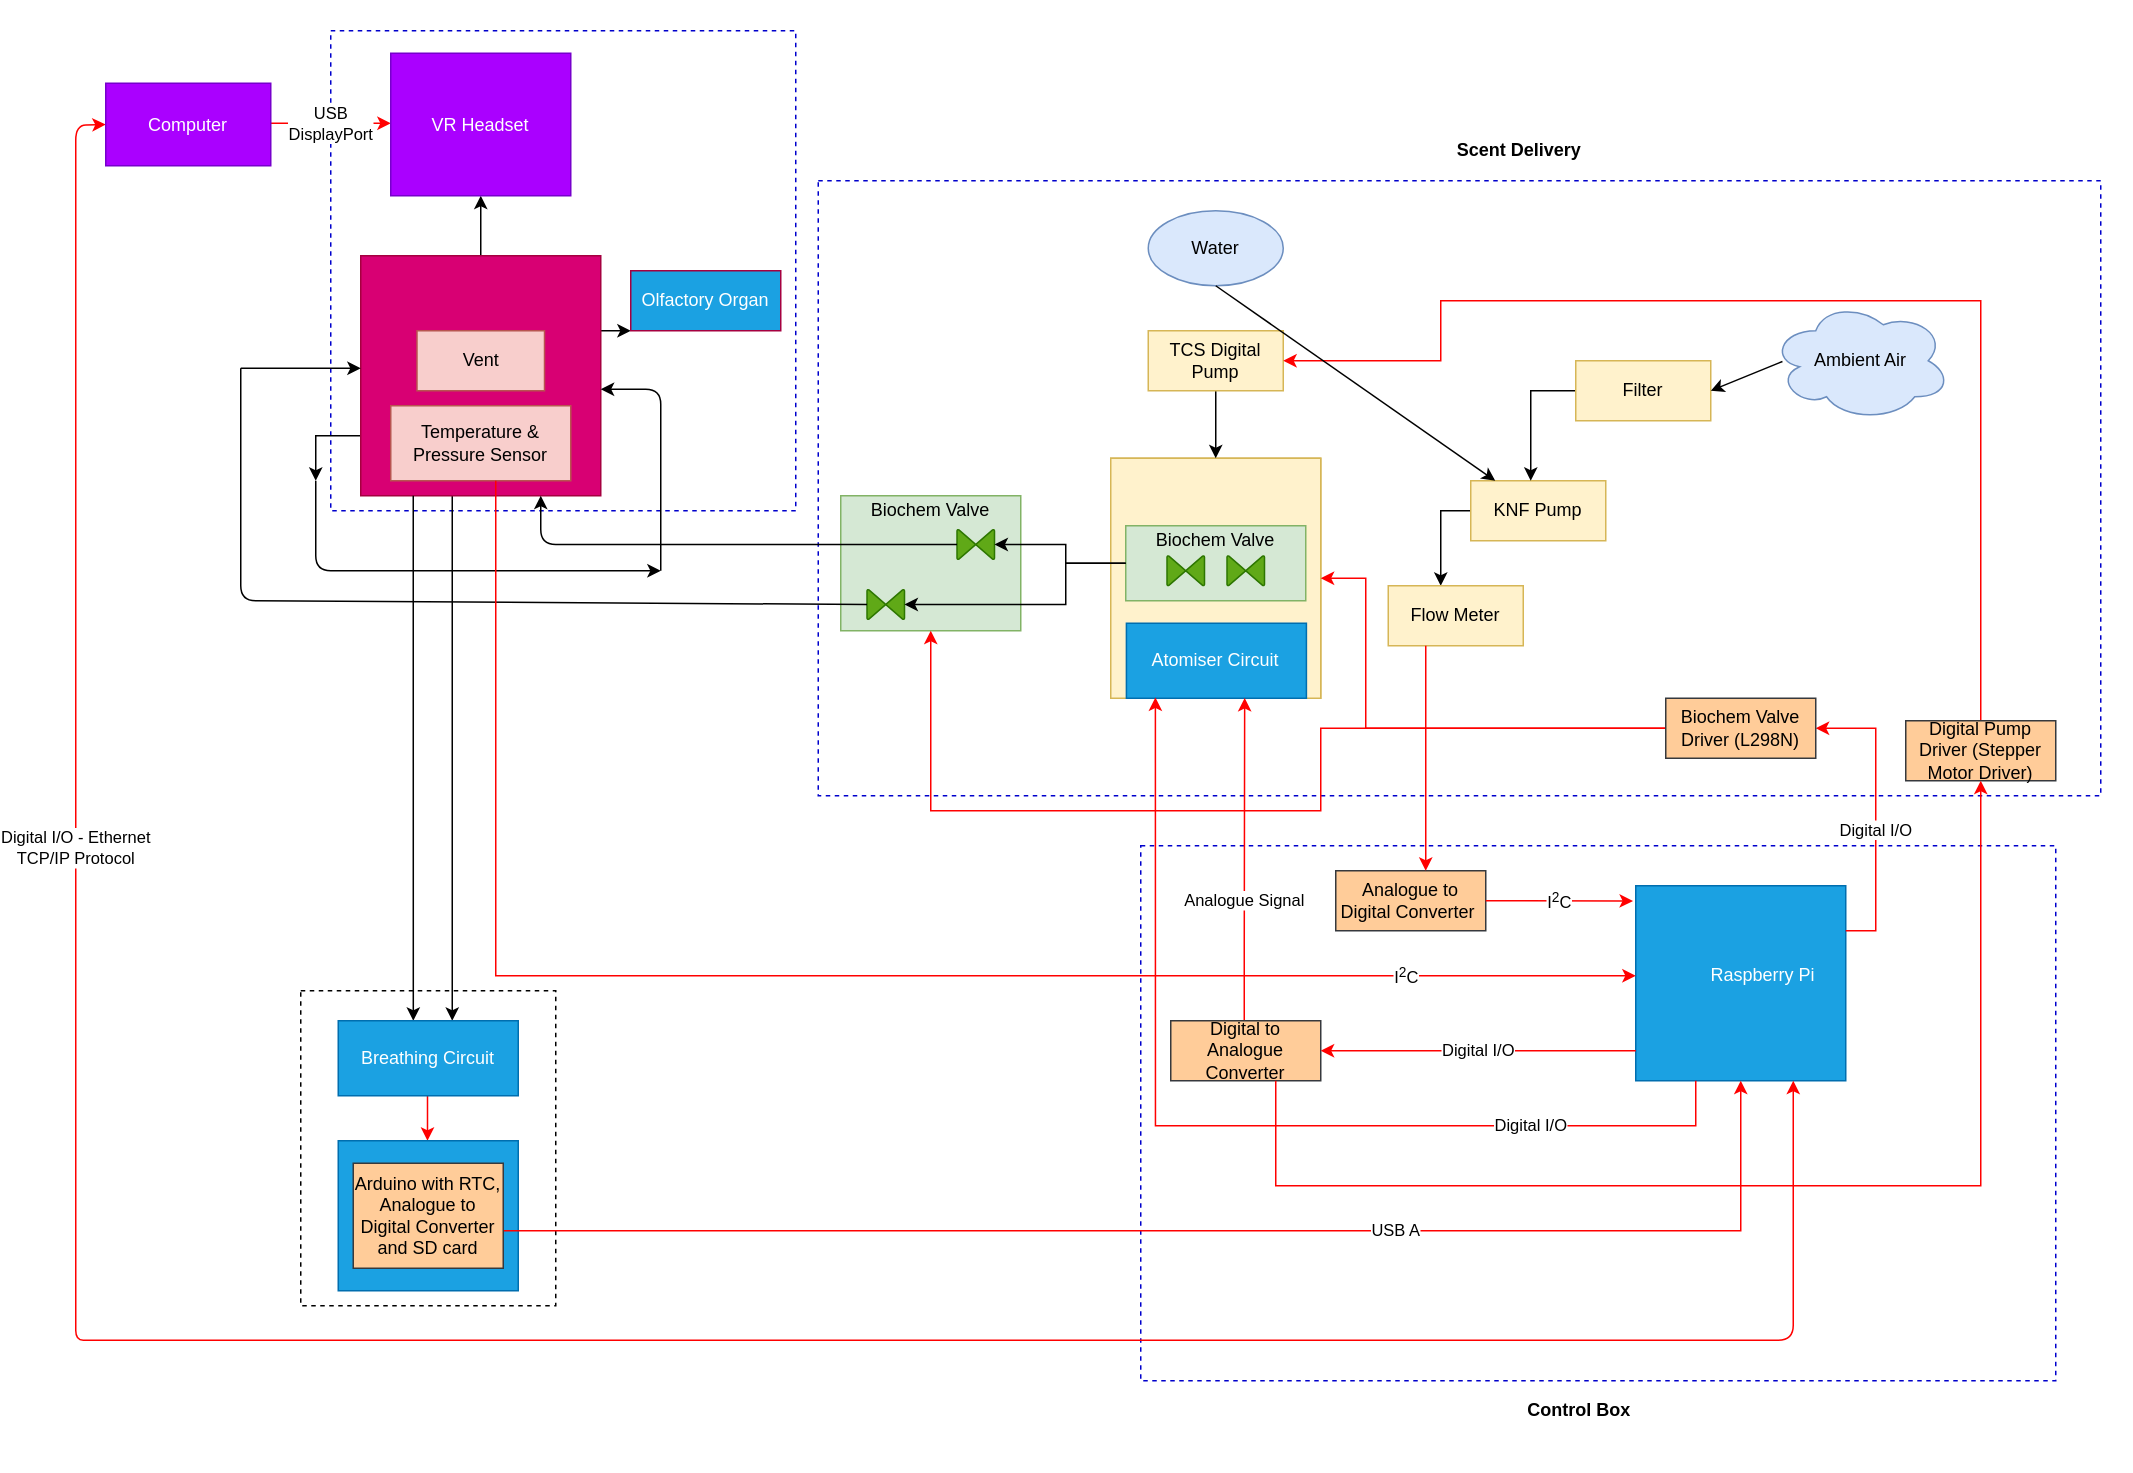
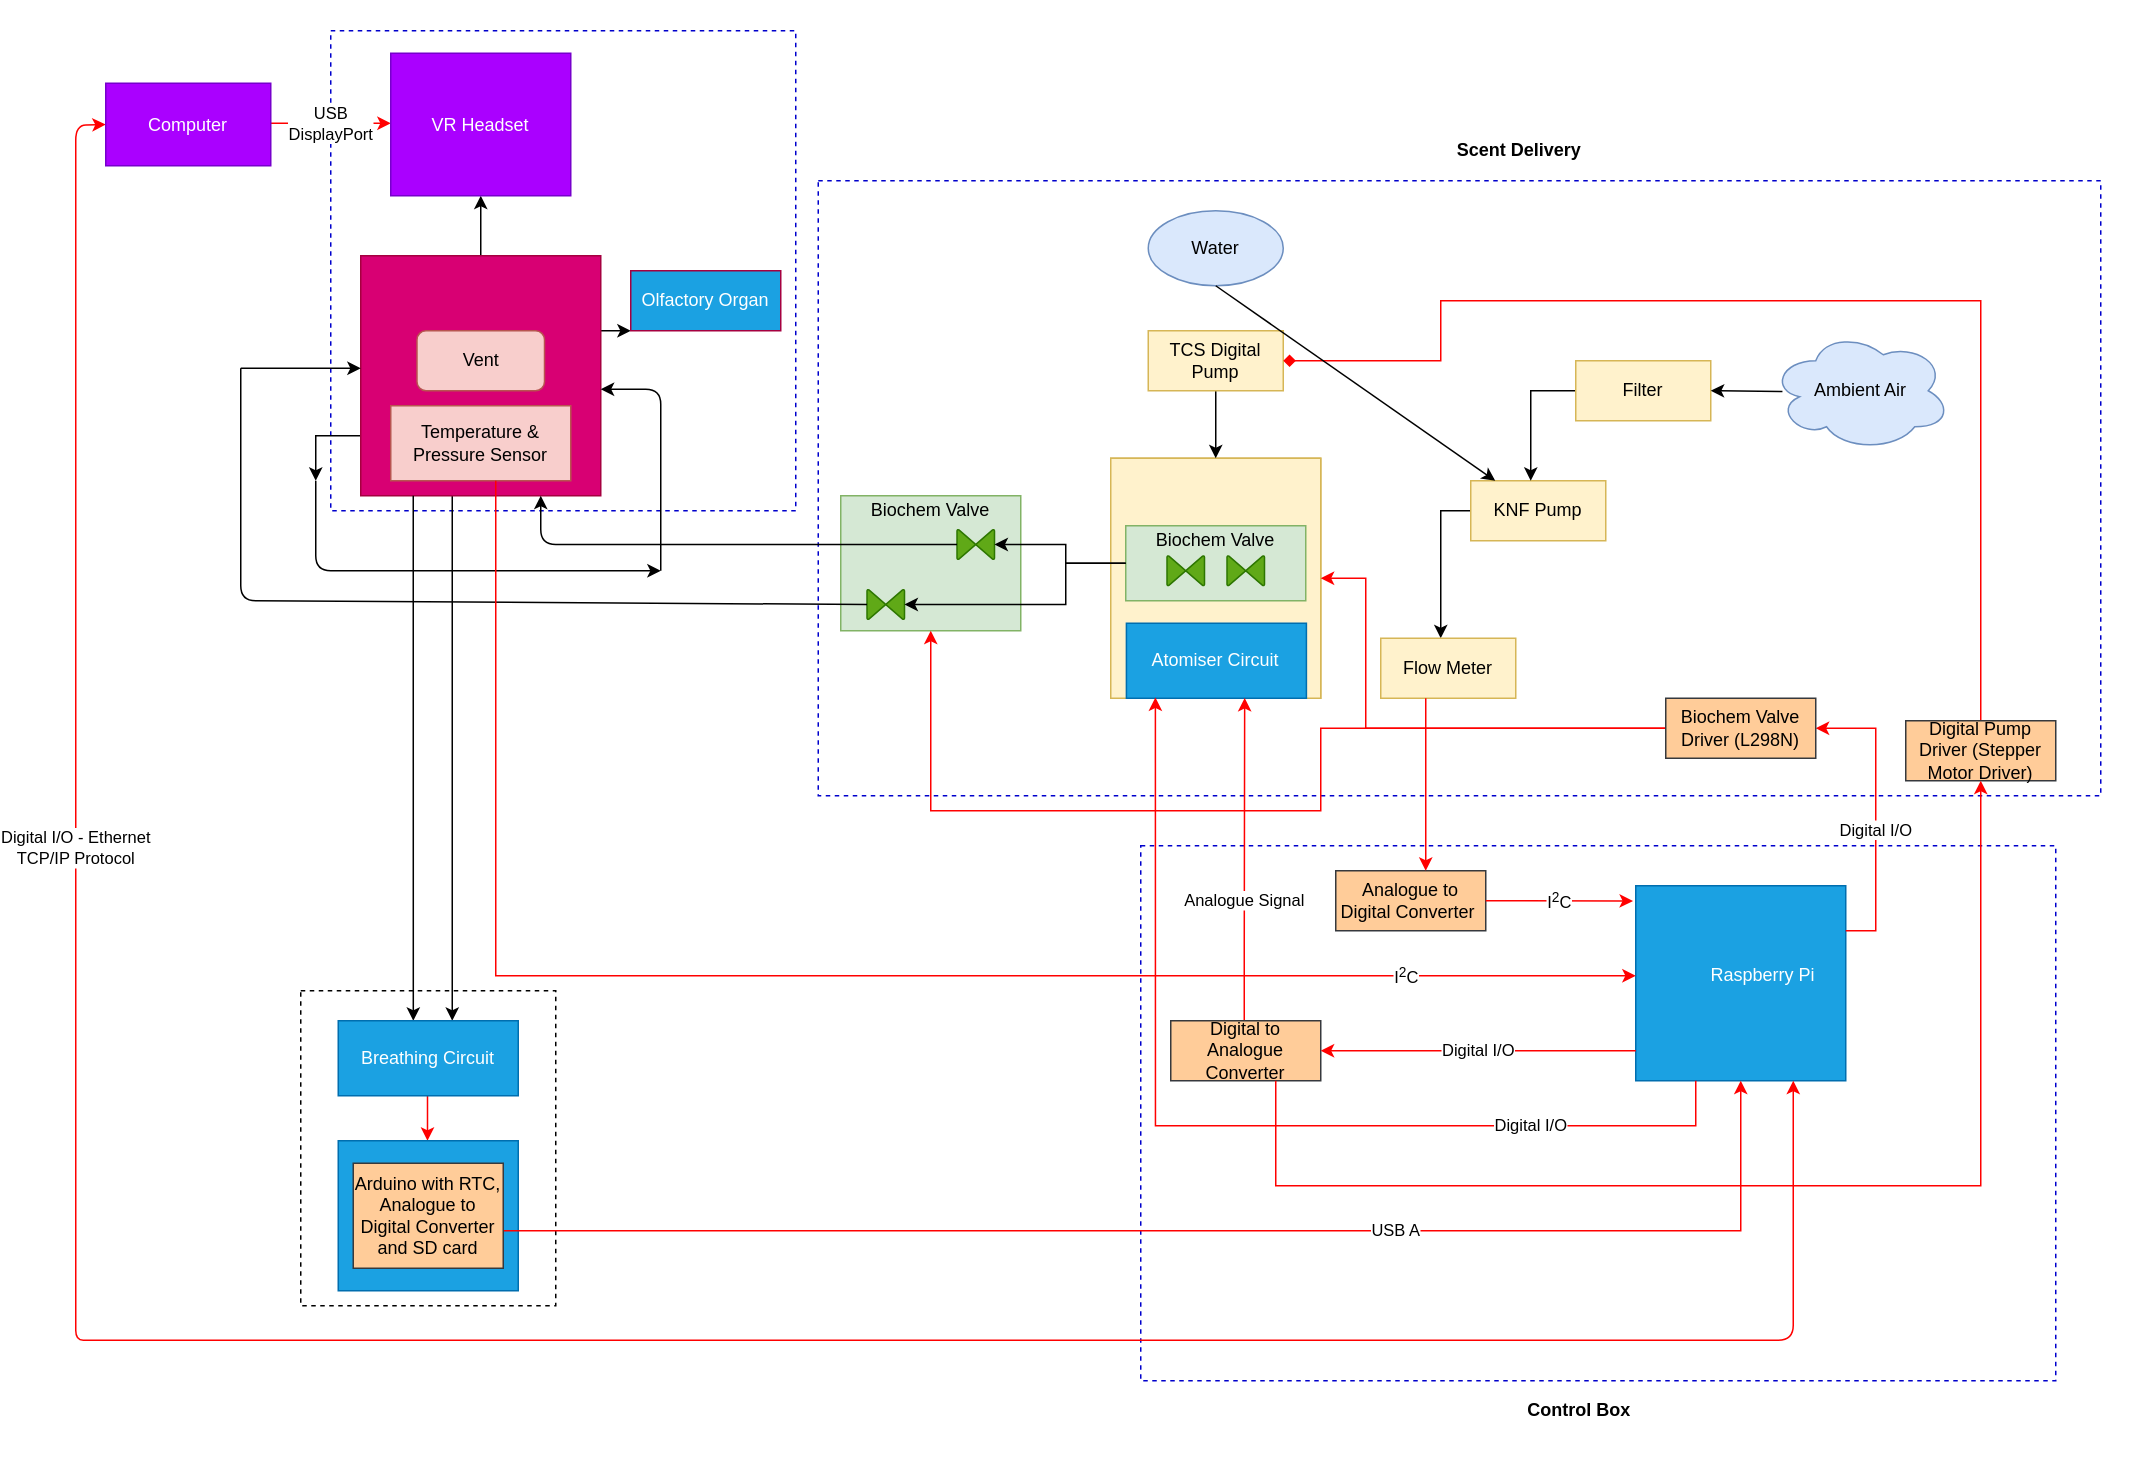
node "Vent": shape rectangle -> rounded rectangle
edge "Digital Pump Driver (Stepper Motor Driver)" -> "TCS Digital Pump": arrowhead classic -> diamond
node "Ambient Air": moved (1861, 361) -> (1861, 391)
node "Flow Meter": moved (1456, 616) -> (1448, 668)
